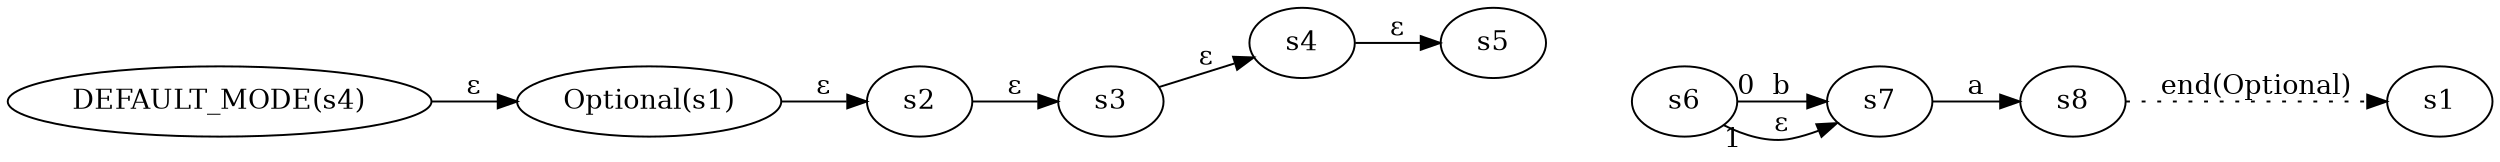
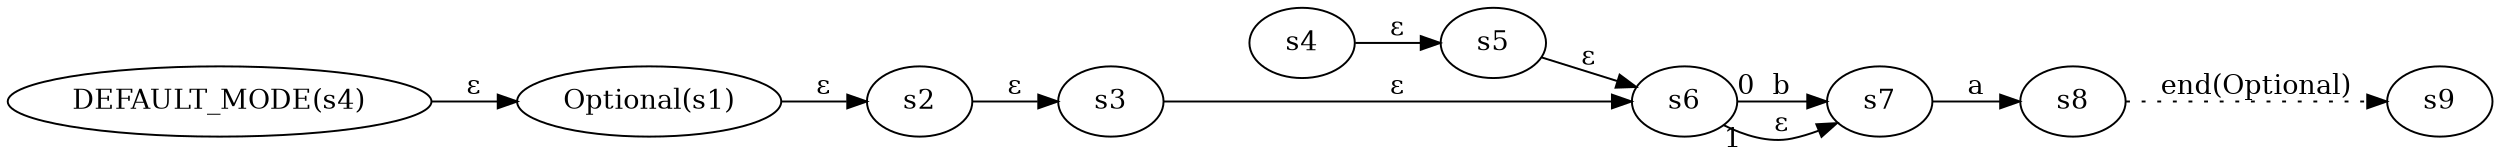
edge "s5" -> "s6": added, label "ε"
edge "s3" -> "s4": now "s3" -> "s6"
node "s1": label "s1" -> "s9"
